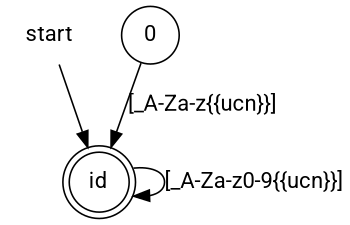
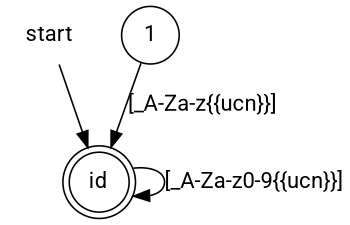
node "0": label "0" -> "1"
